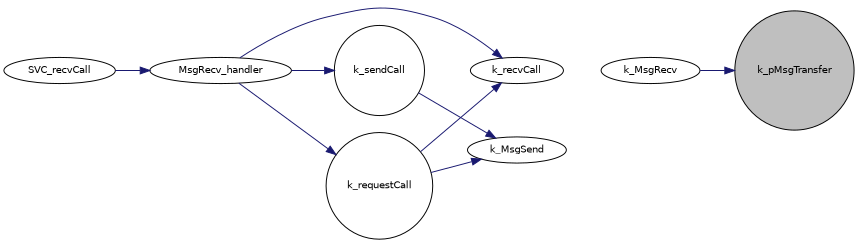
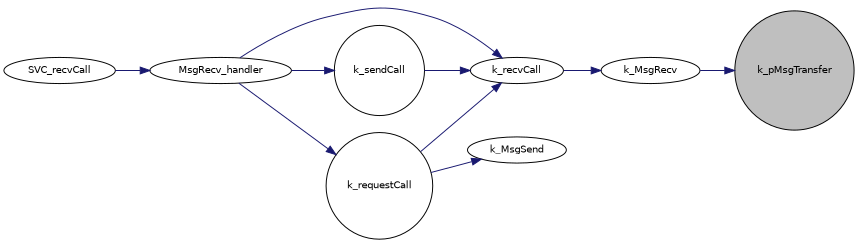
edge "k_recvCall" -> "k_MsgRecv": added
edge "k_sendCall" -> "k_MsgSend": now "k_sendCall" -> "k_recvCall"
